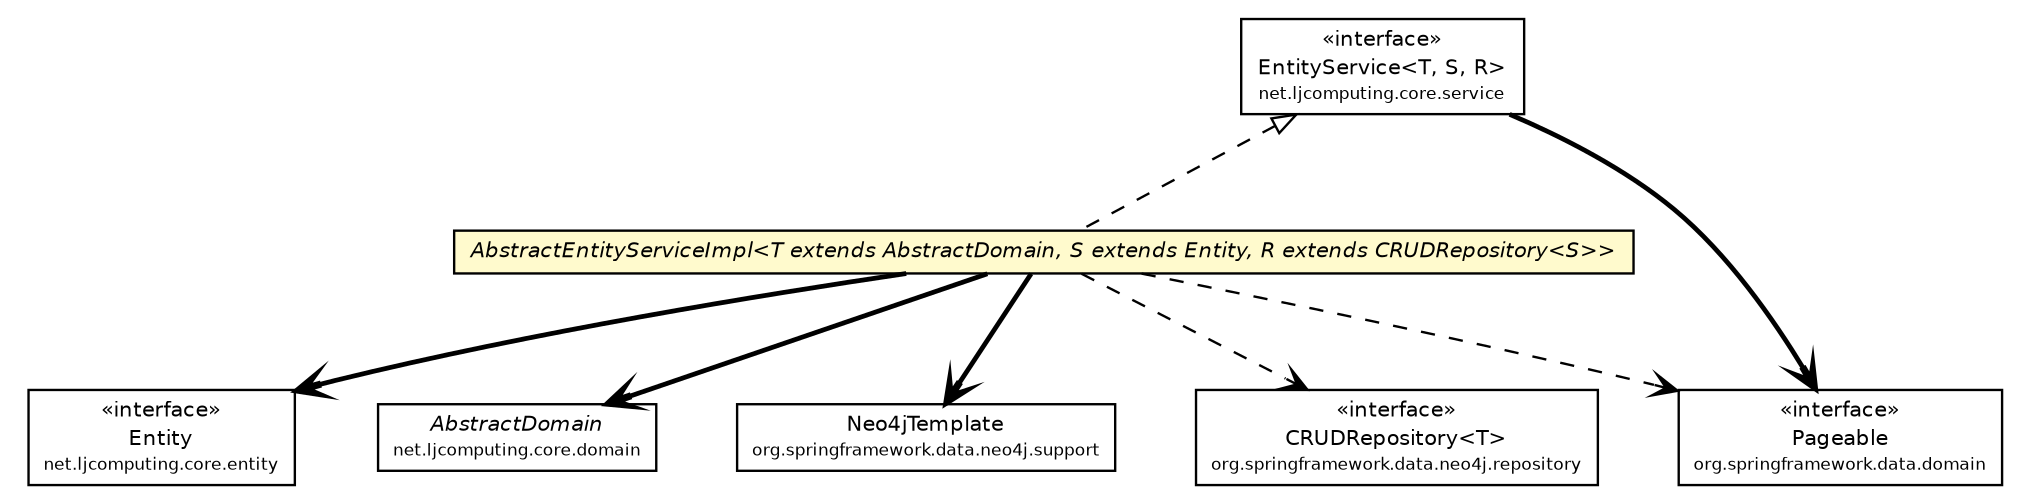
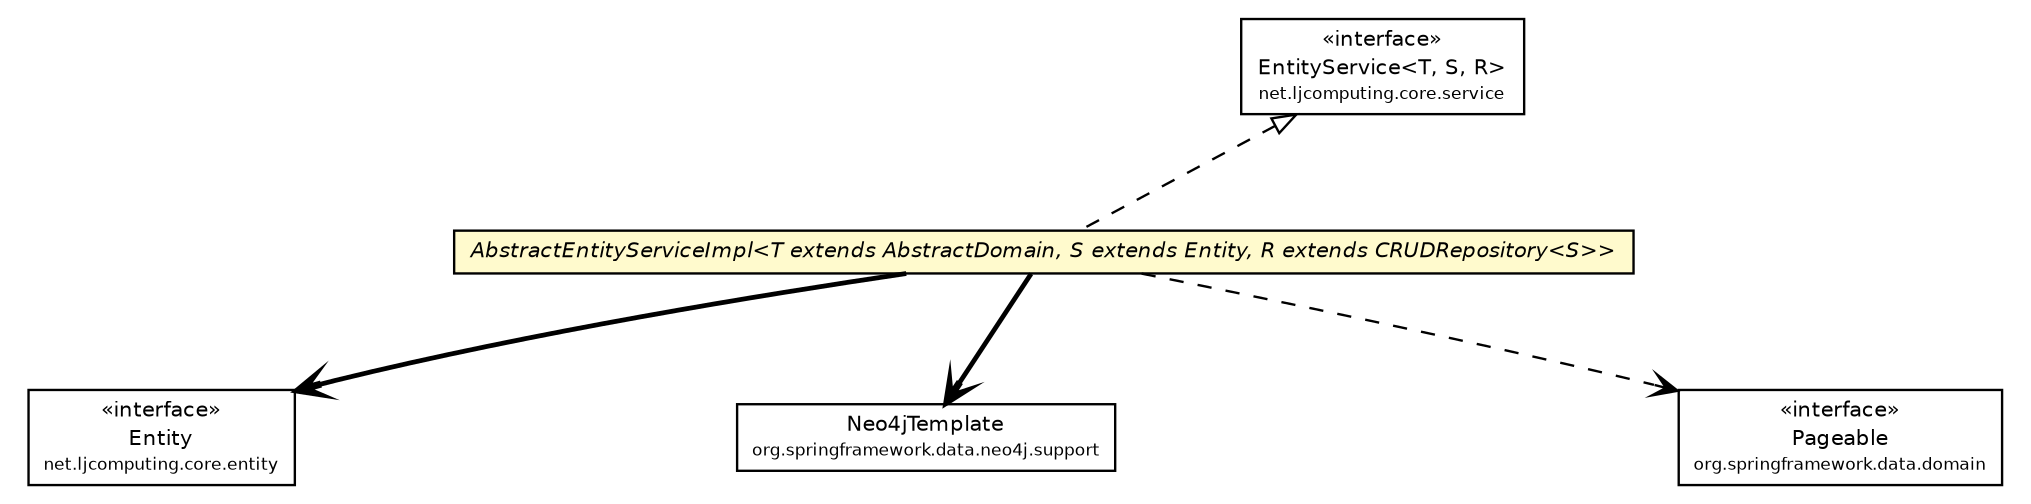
edge "EntityService<T, S, R>" -> "Pageable": removed
node "AbstractDomain": removed
node "CRUDRepository<T>": removed
